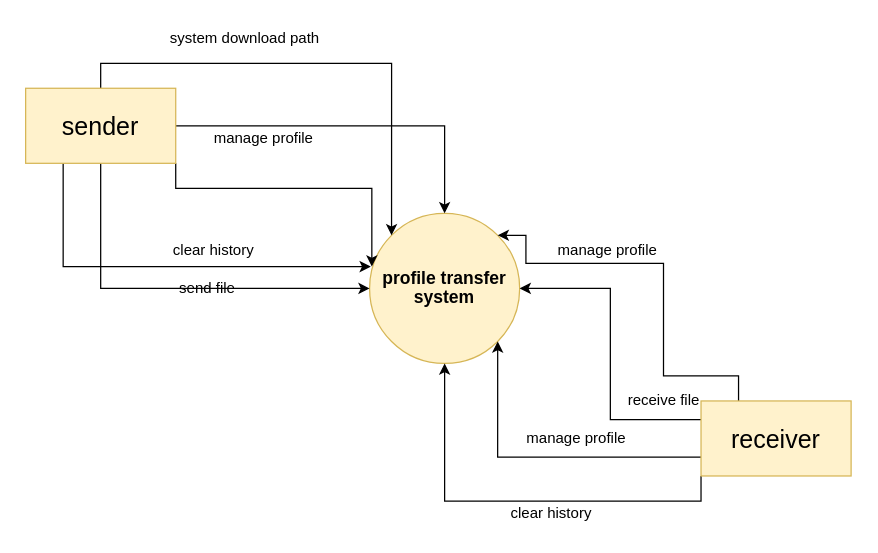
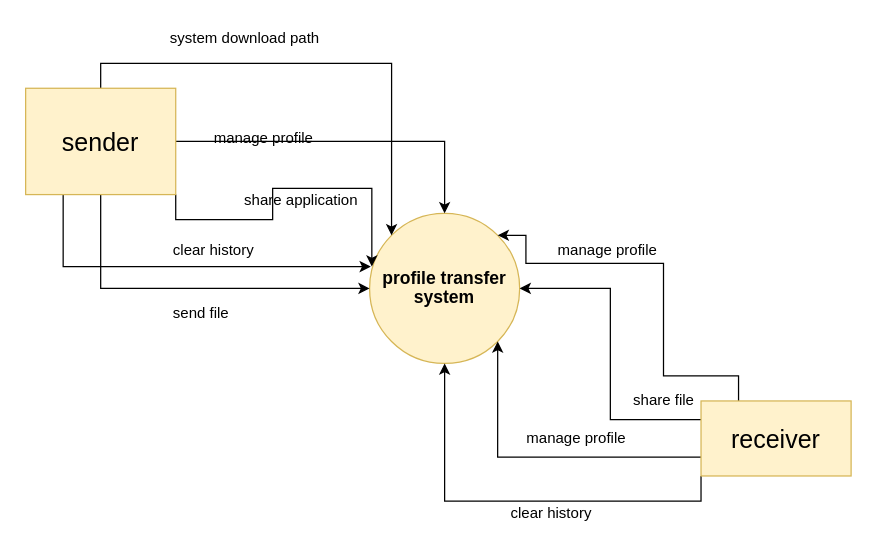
node "sender": size 150x75 -> 150x106
node "share application": added
node "send file": moved (207, 288) -> (201, 313)
node "receive file": label "receive file" -> "share file"
